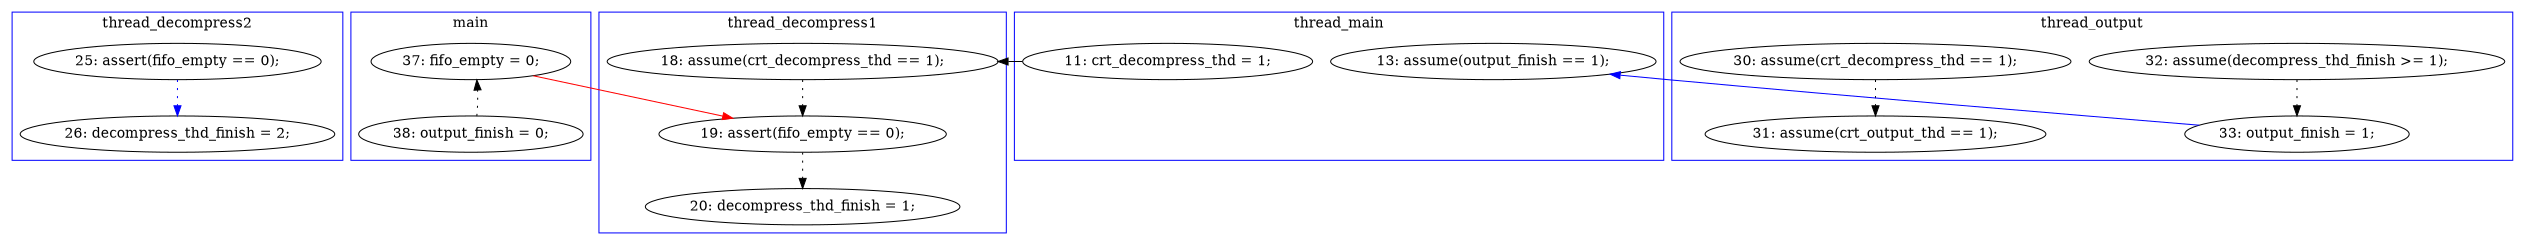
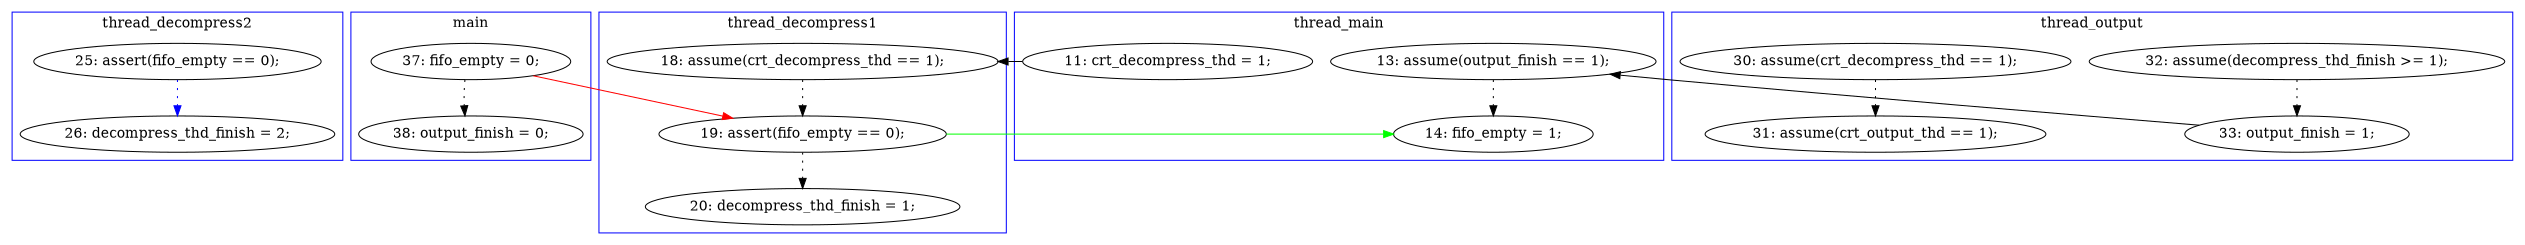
edge "33: output_finish = 1;" -> "13: assume(output_finish == 1);": color Blue -> black
edge "38: output_finish = 0;" -> "37: fifo_empty = 0;": reversed
node "14: fifo_empty = 1;": added
